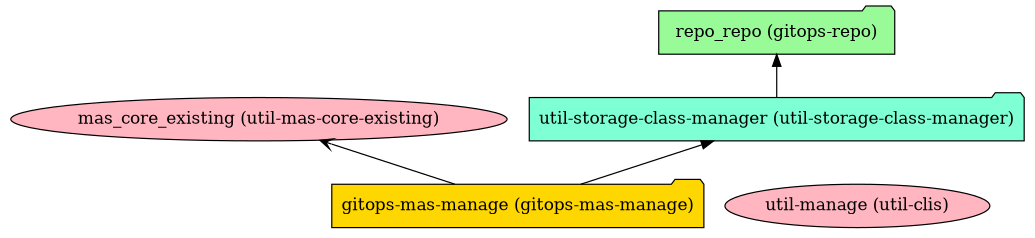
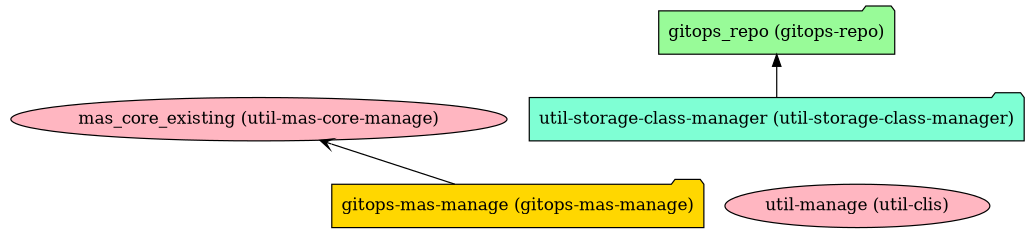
node "repo_repo (gitops-repo)": label "repo_repo (gitops-repo)" -> "gitops_repo (gitops-repo)"
node "mas_core_existing (util-mas-core-existing)": label "mas_core_existing (util-mas-core-existing)" -> "mas_core_existing (util-mas-core-manage)"
edge "gitops-mas-manage (gitops-mas-manage)" -> "util-storage-class-manager (util-storage-class-manager)": removed
